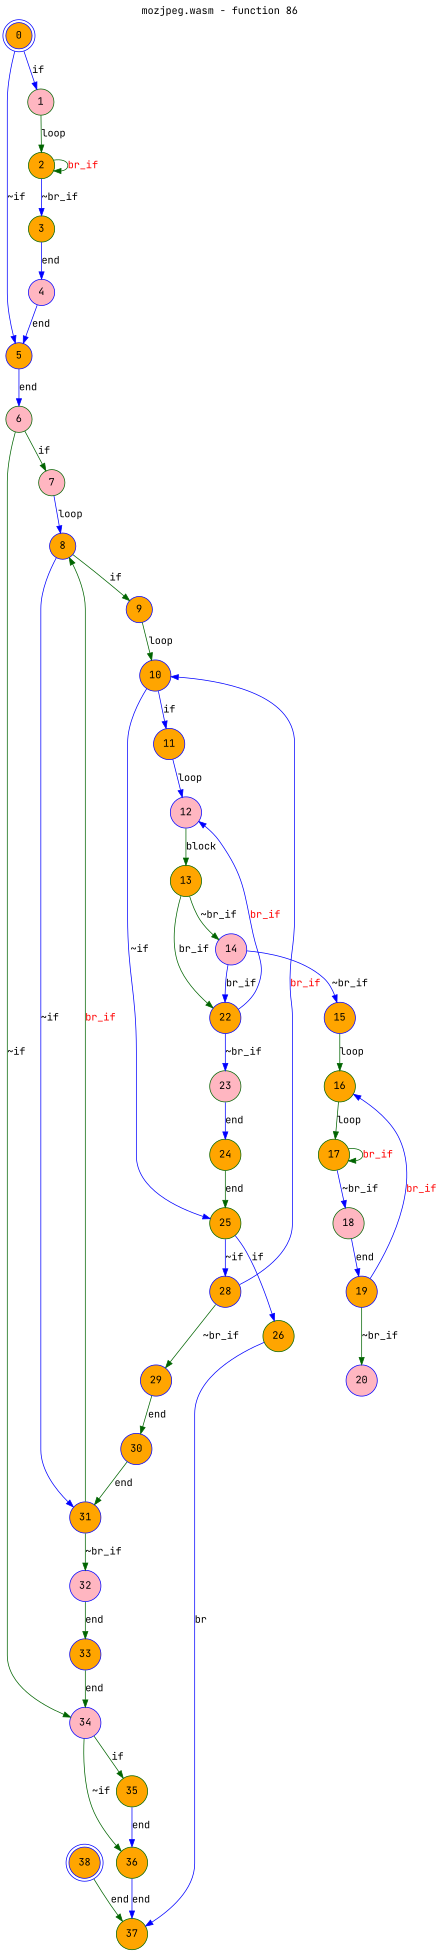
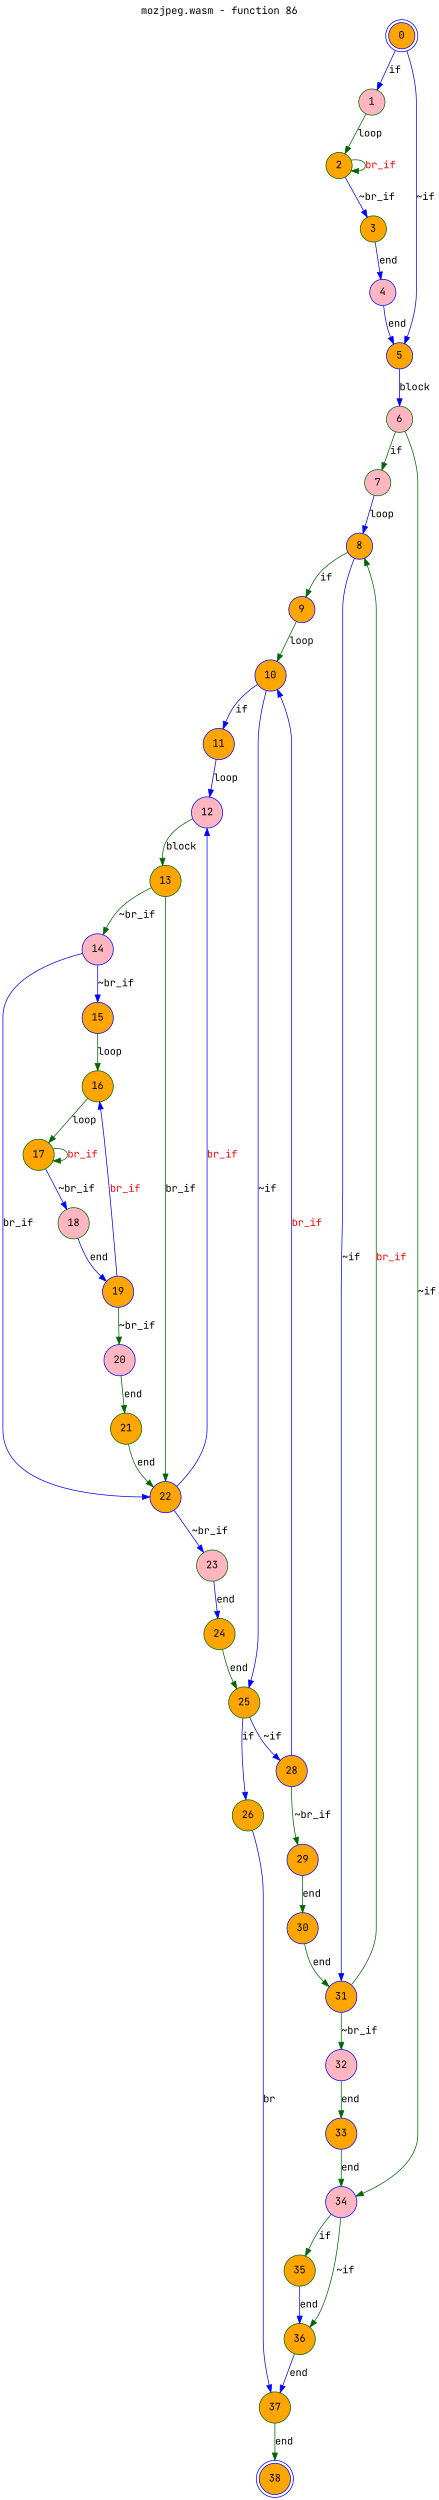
edge "5" -> "6": label "end" -> "block"
node "21": added
edge "38" -> "37": reversed
